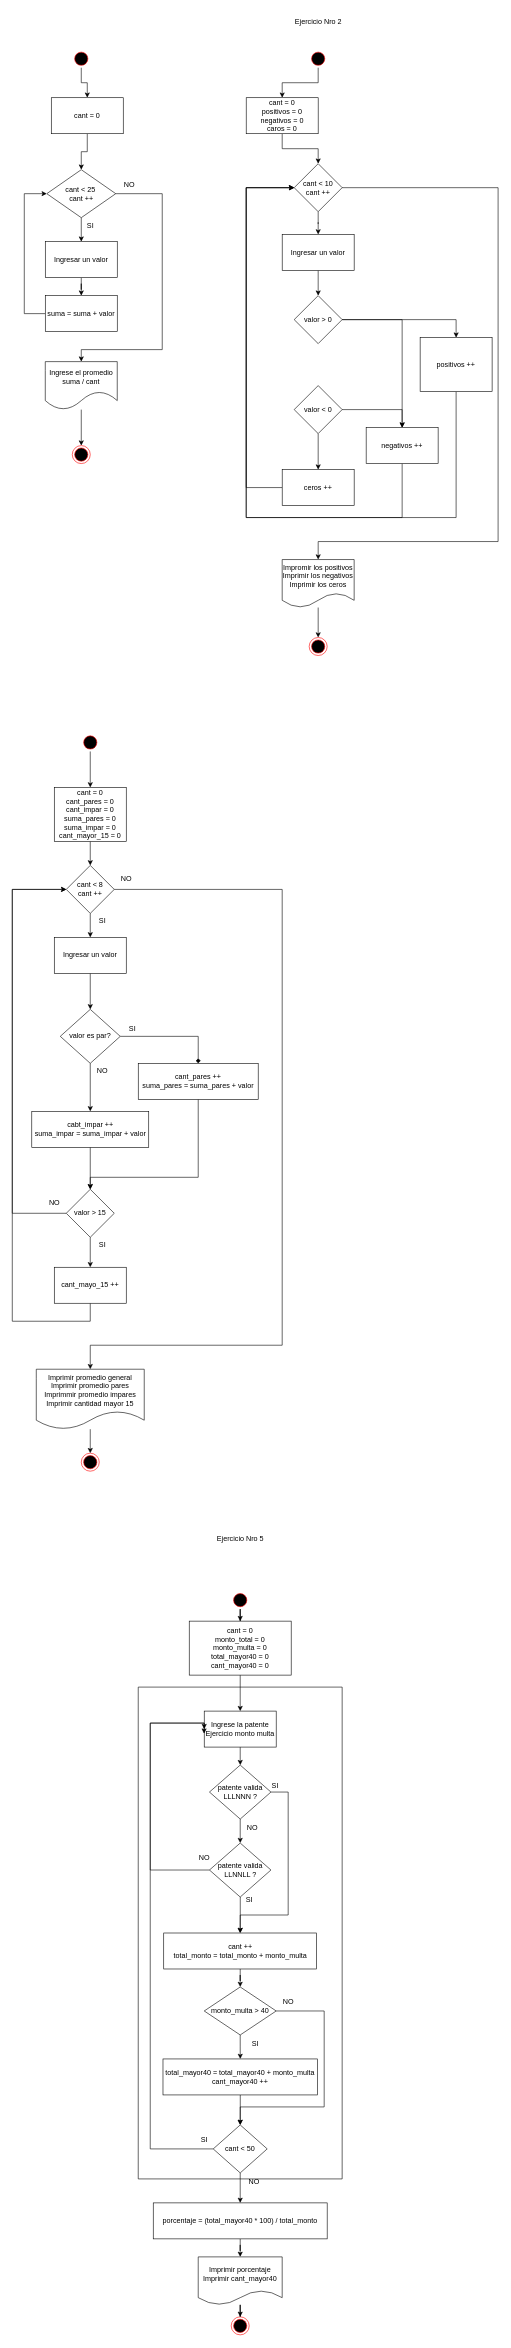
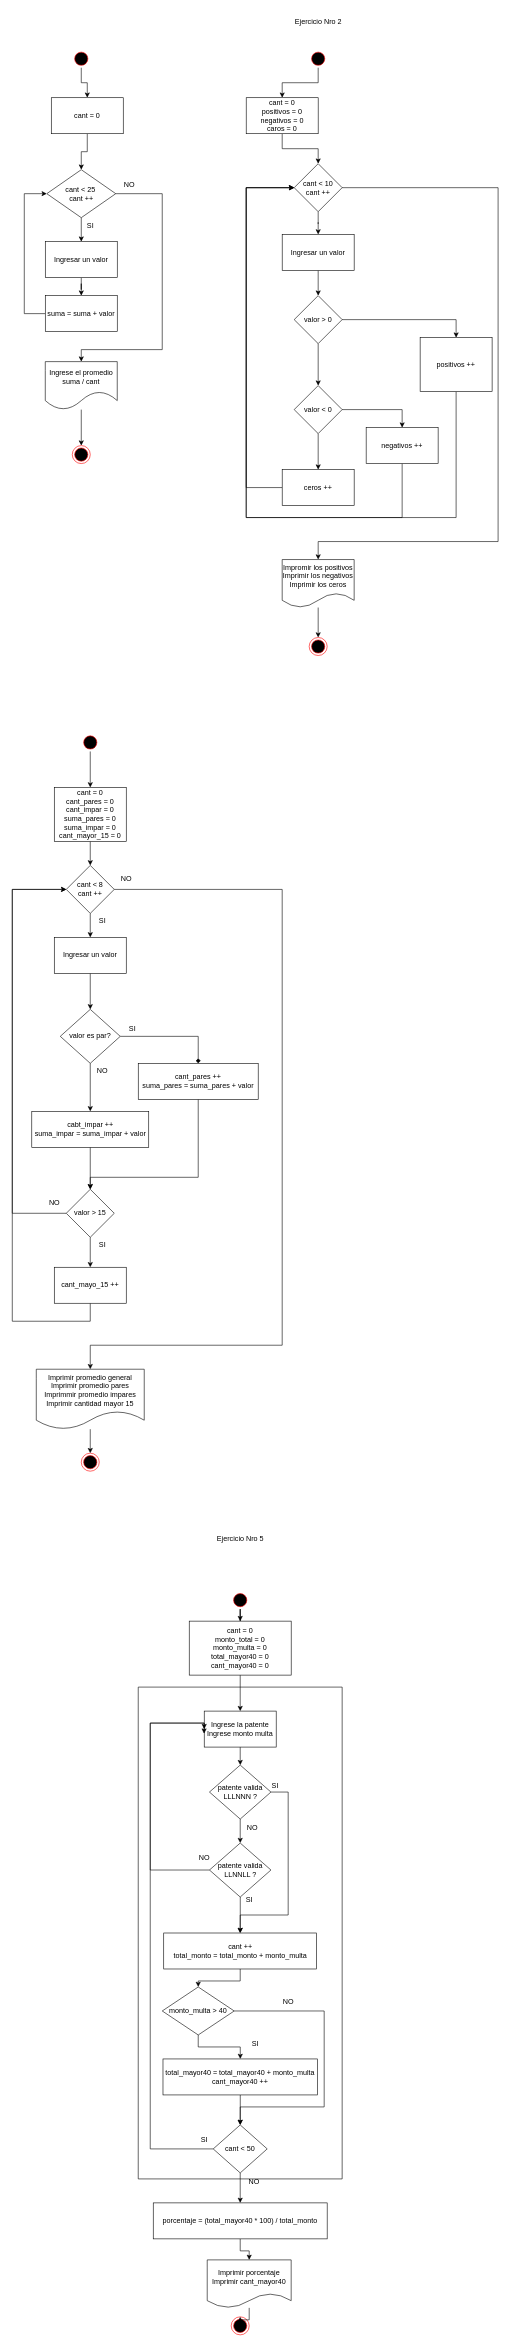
edge "valor > 0" -> "negativos ++": now "valor > 0" -> "valor < 0"
node "Ingrese la patente Ejercicio monto multa": label "Ingrese la patente Ejercicio monto multa" -> "Ingrese la patente Ingrese monto multa"
node "monto_multa > 40": moved (240, 2012) -> (198, 2012)
node "Imprimir porcentaje Imprimir cant_mayor40": moved (240, 2282) -> (249, 2285)
